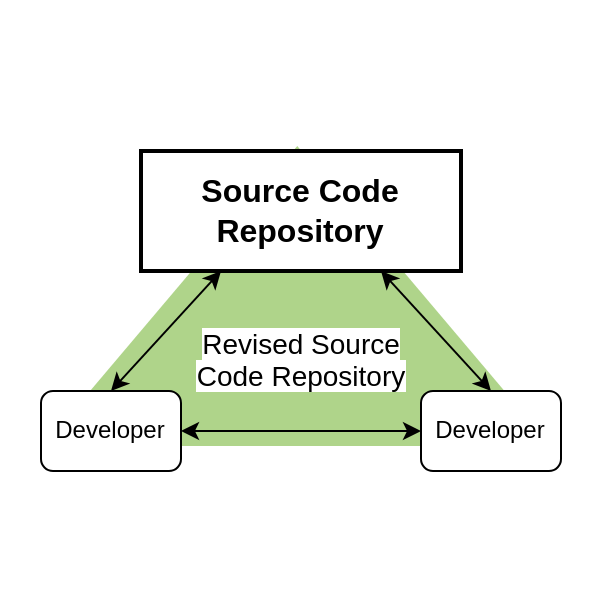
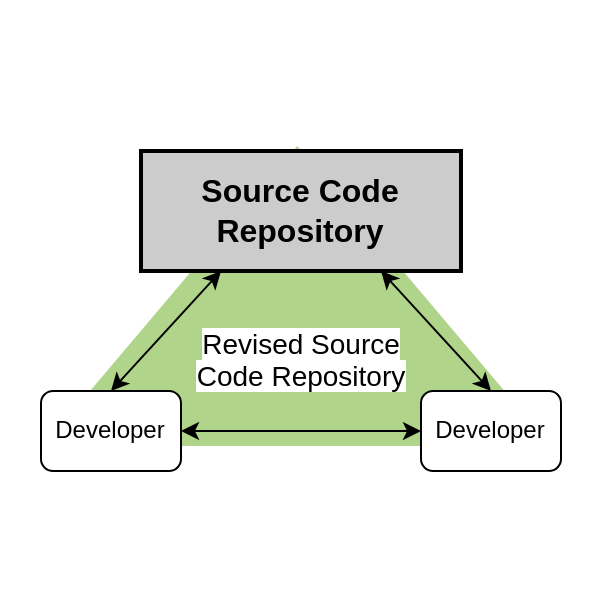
node "Source Code Repository": fillcolor #ffffff -> #cccccc
